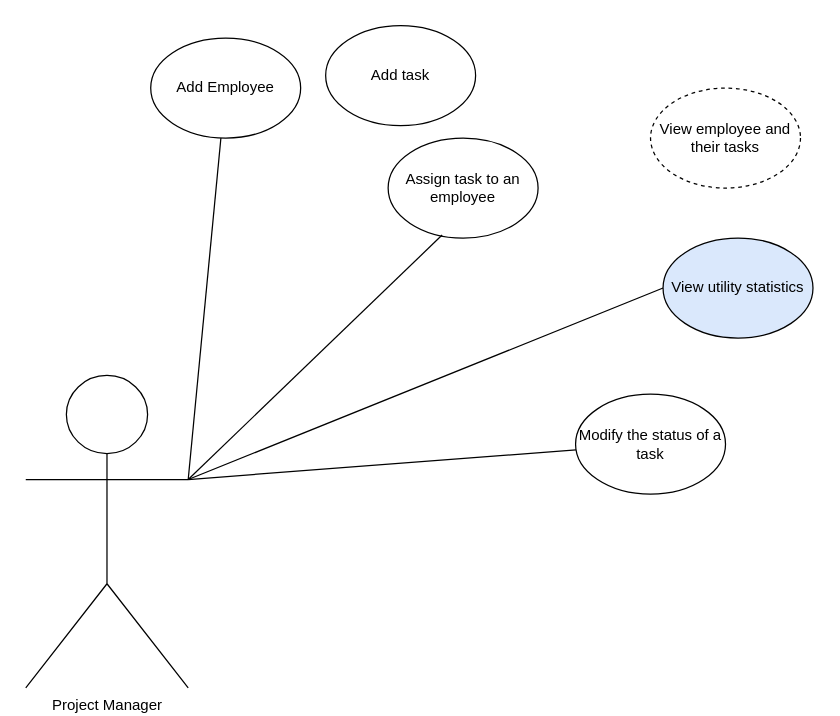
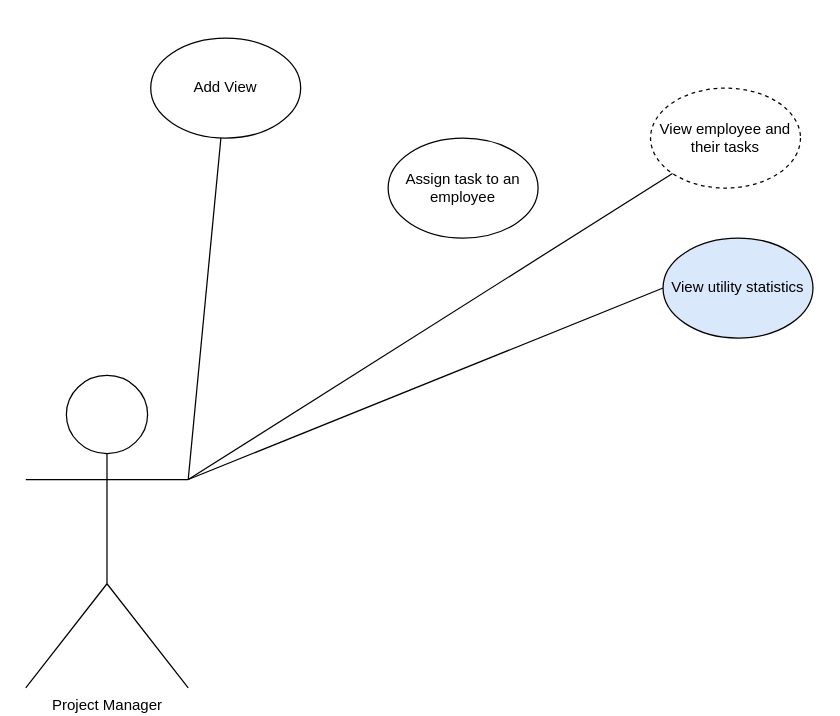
node "Add task": removed
node "Add Employee": label "Add Employee" -> "Add View"
edge "View employee and their tasks" -- "Project Manager": added
edge "Assign task to an employee" -- "Project Manager": removed
node "Modify the status of a task": removed
edge "Modify the status of a task" -- "Project Manager": removed
